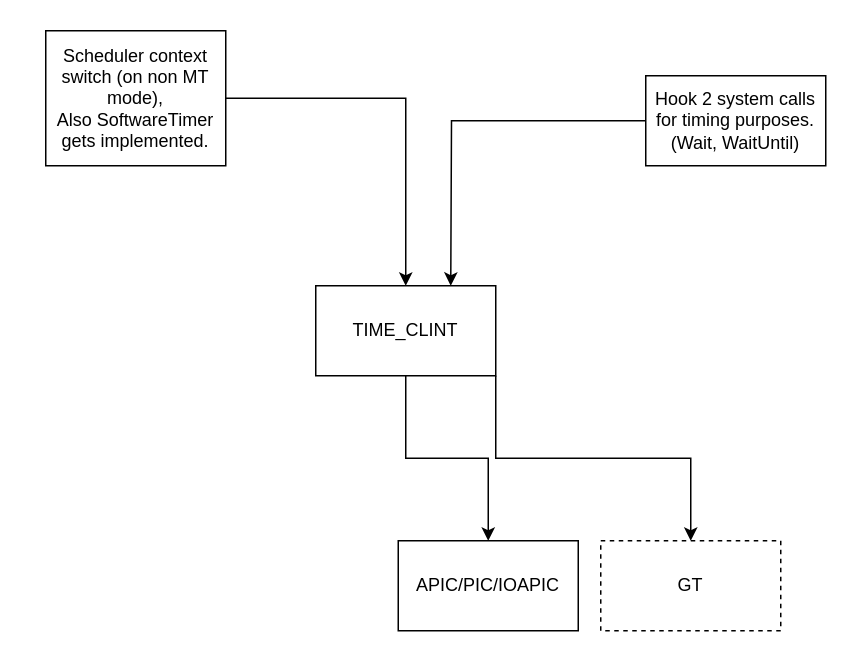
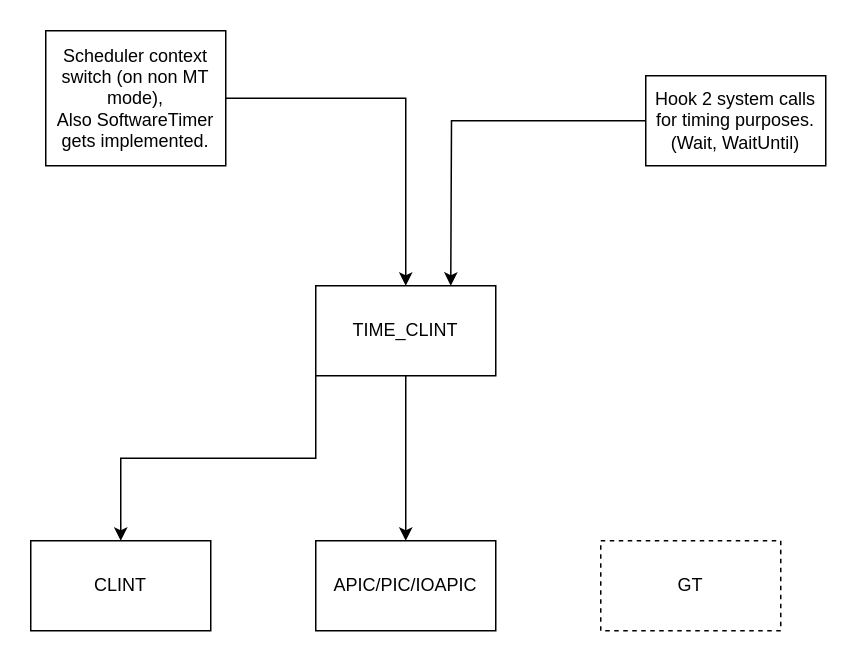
edge "TIME_CLINT" -> "CLINT": added
edge "TIME_CLINT" -> "GT": removed
node "CLINT": added
node "APIC/PIC/IOAPIC": moved (488, 586) -> (406, 586)
